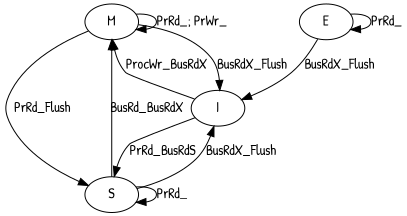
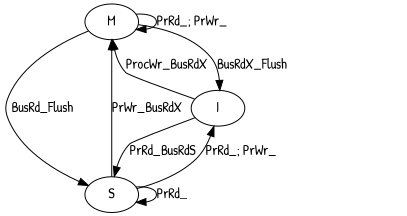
node "E": removed
edge "M" -> "S": label "PrRd_Flush" -> "BusRd_Flush"
edge "S" -> "M": label "BusRd_BusRdX" -> "PrWr_BusRdX"
edge "S" -> "I": label "BusRdX_Flush" -> "PrRd_; PrWr_"
